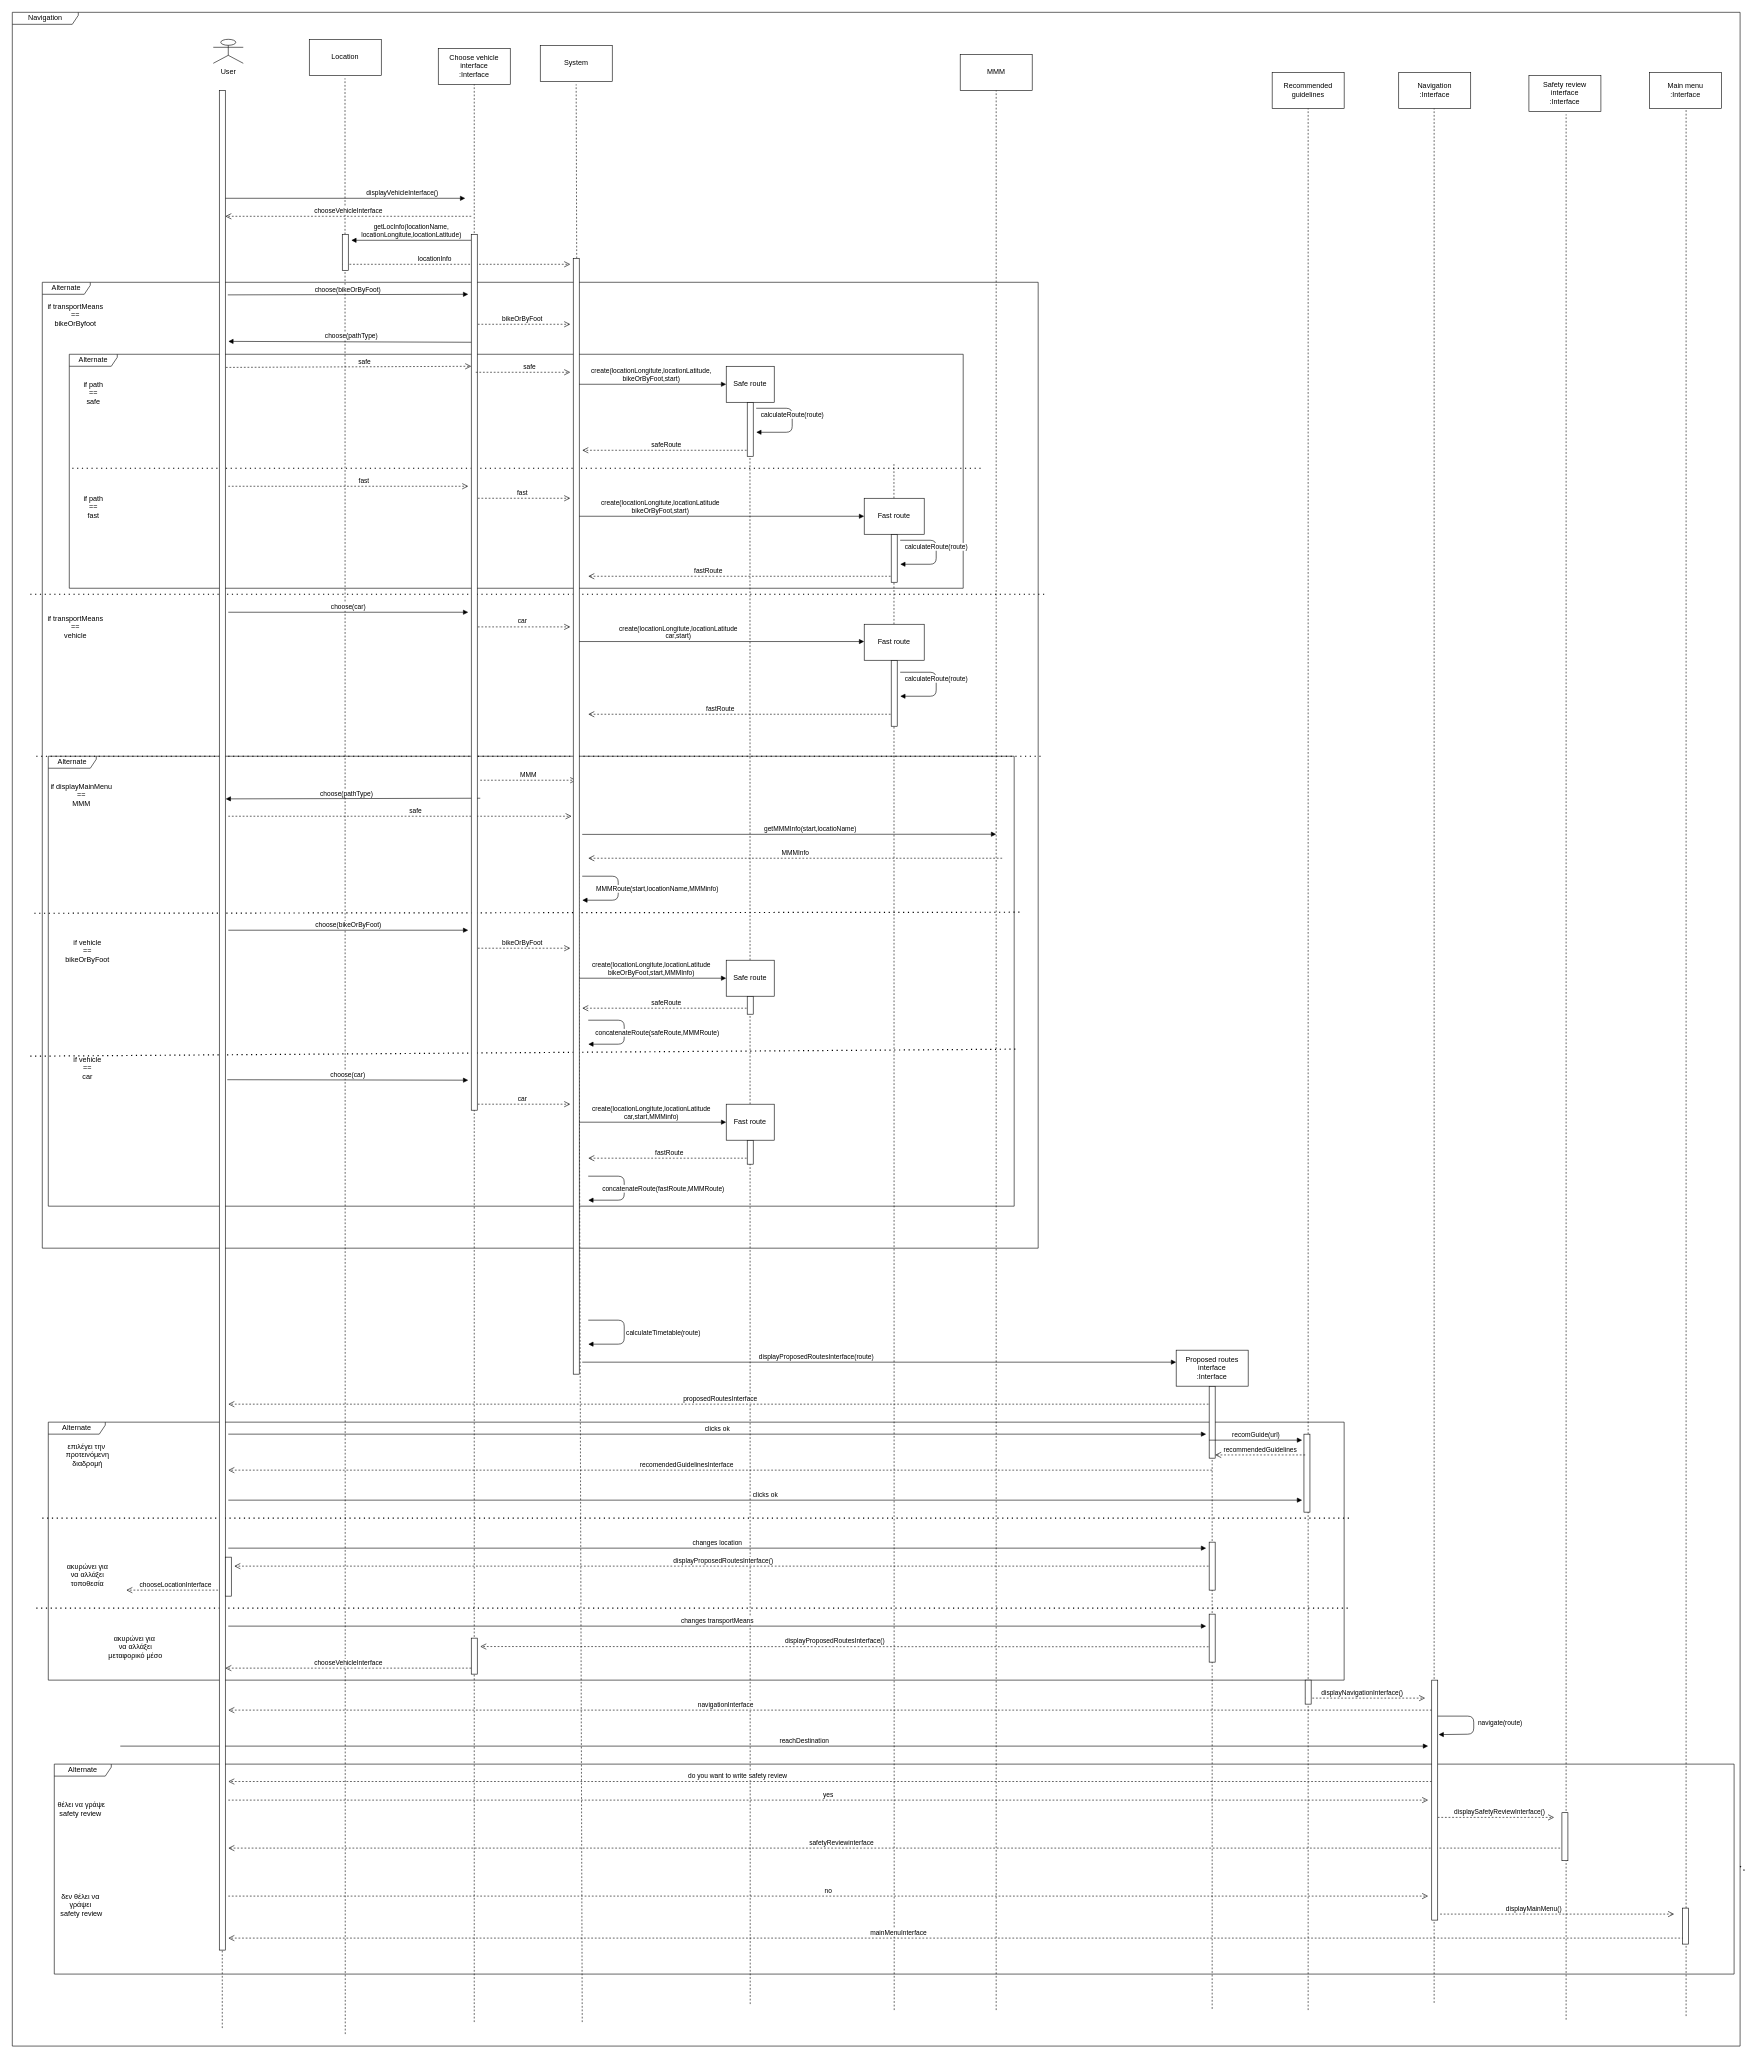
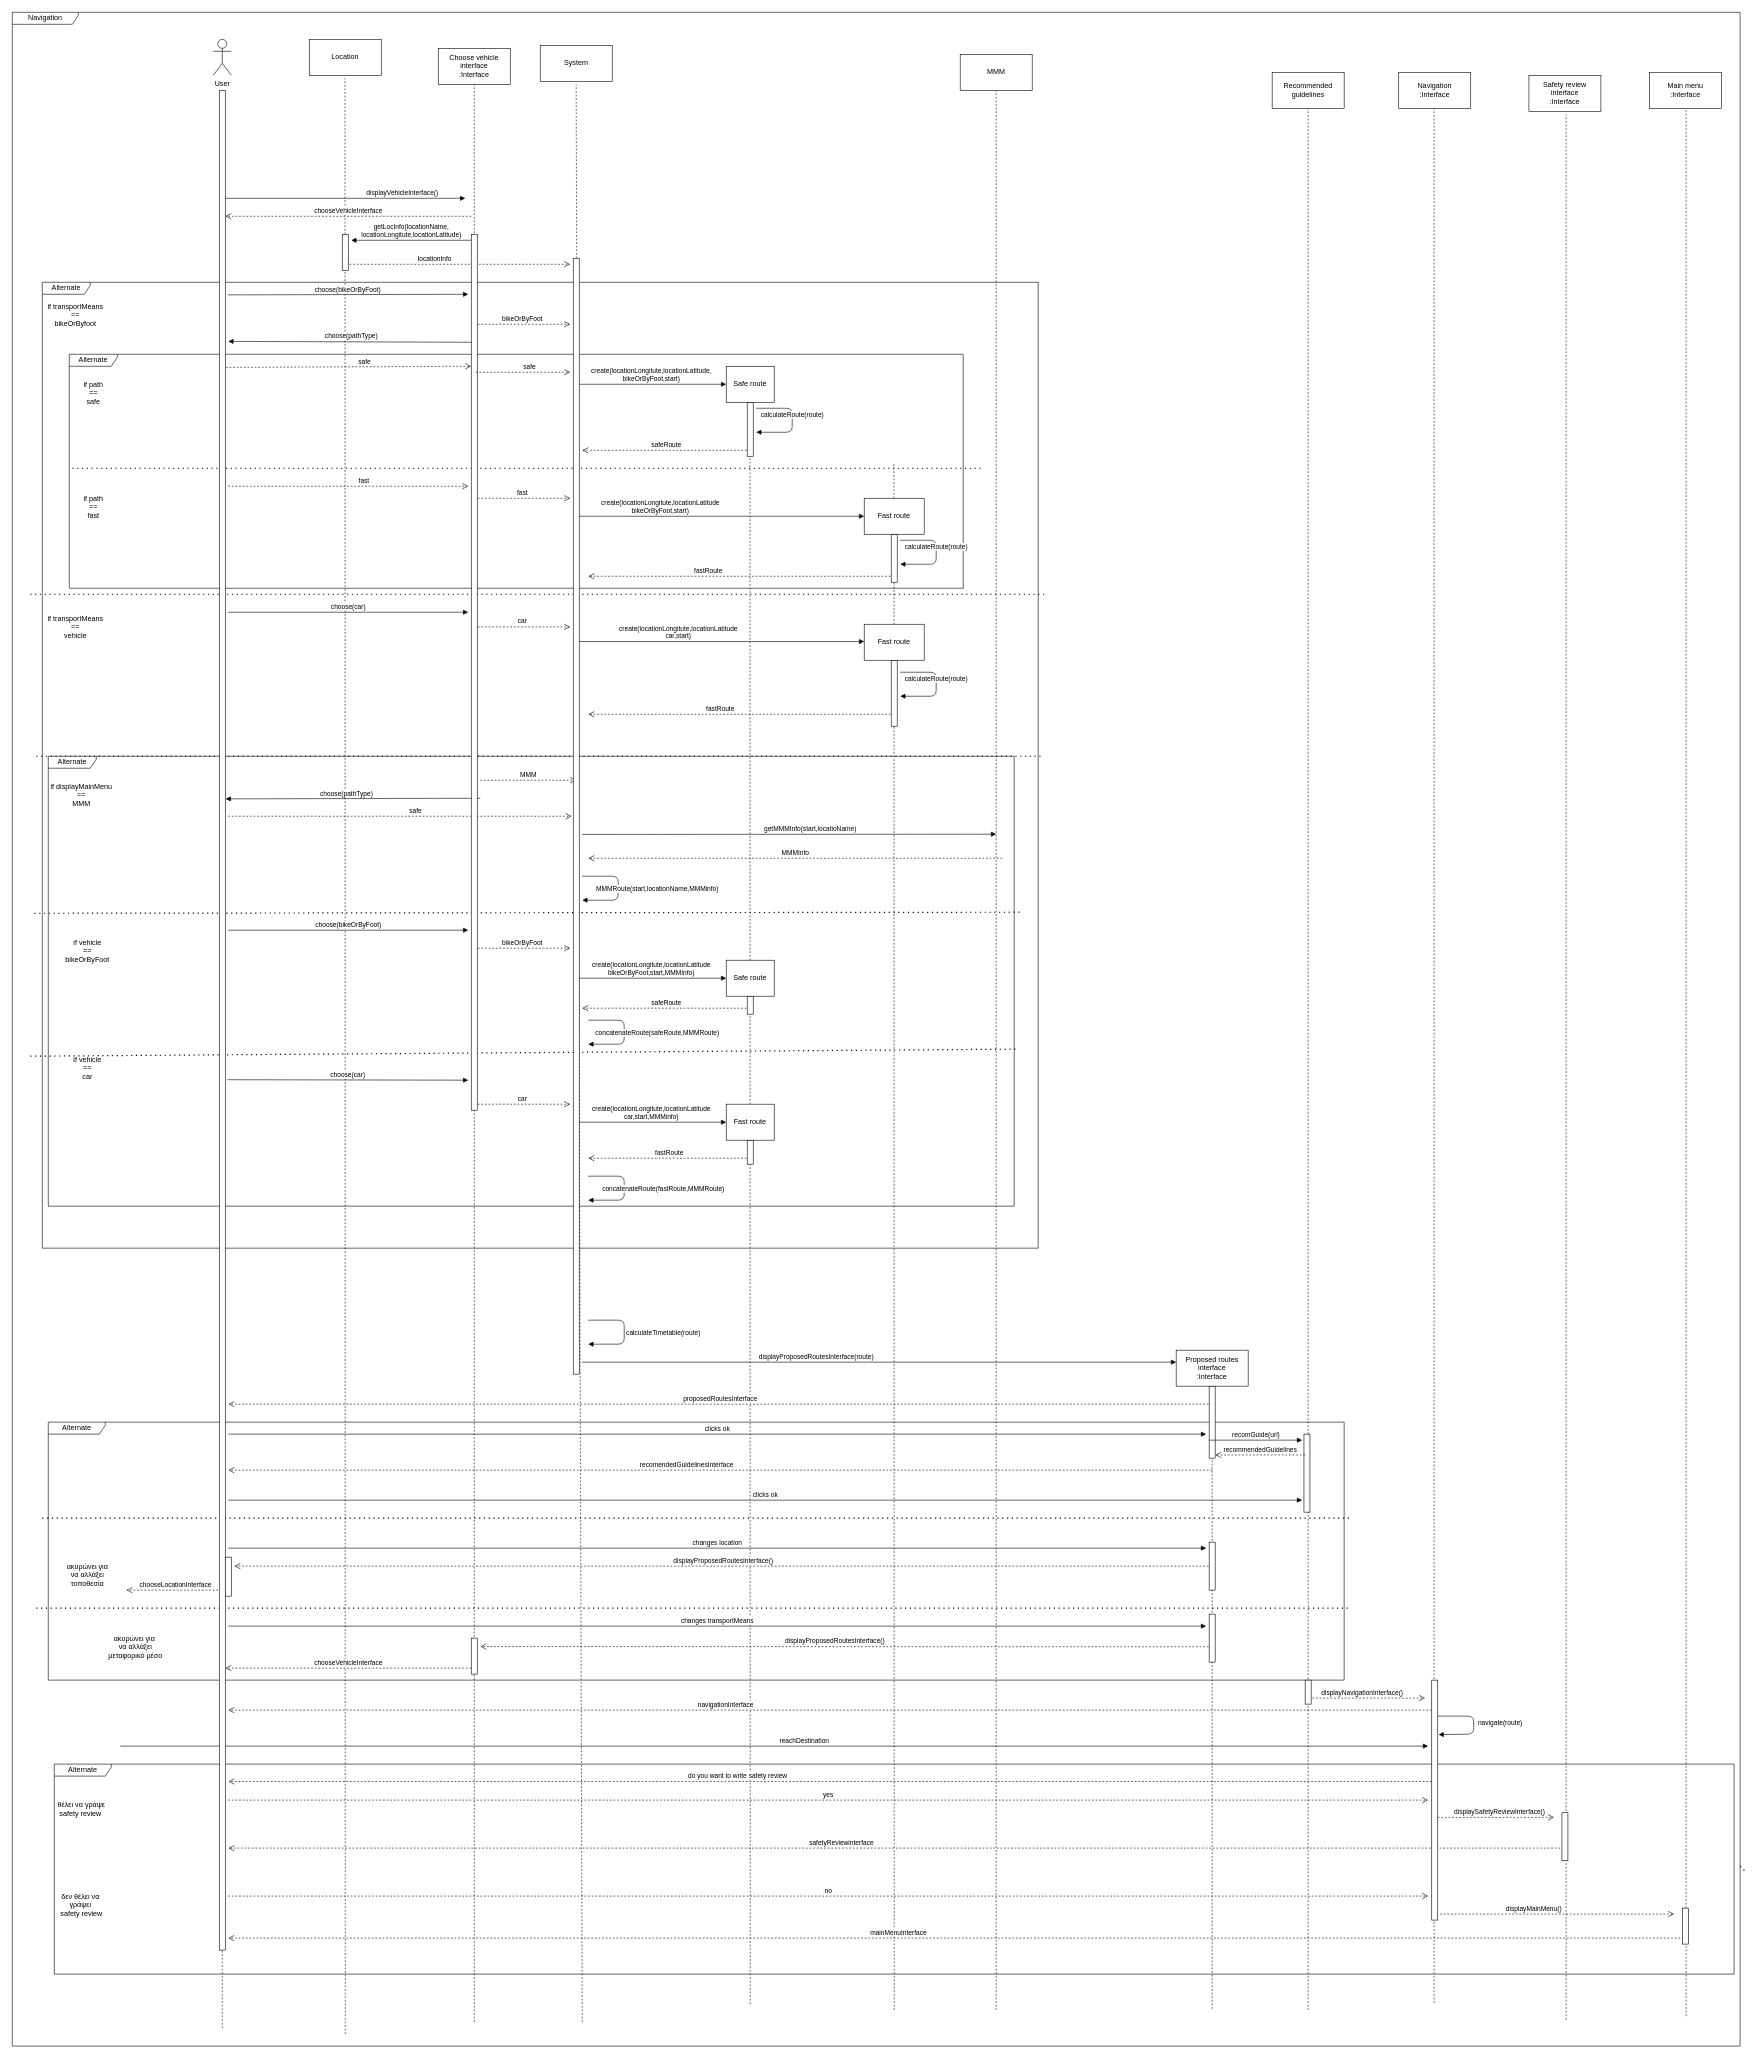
node "User": size 30x24 -> 18x36
node "επιλέγει την προτεινόμενη διαδρομή": removed
